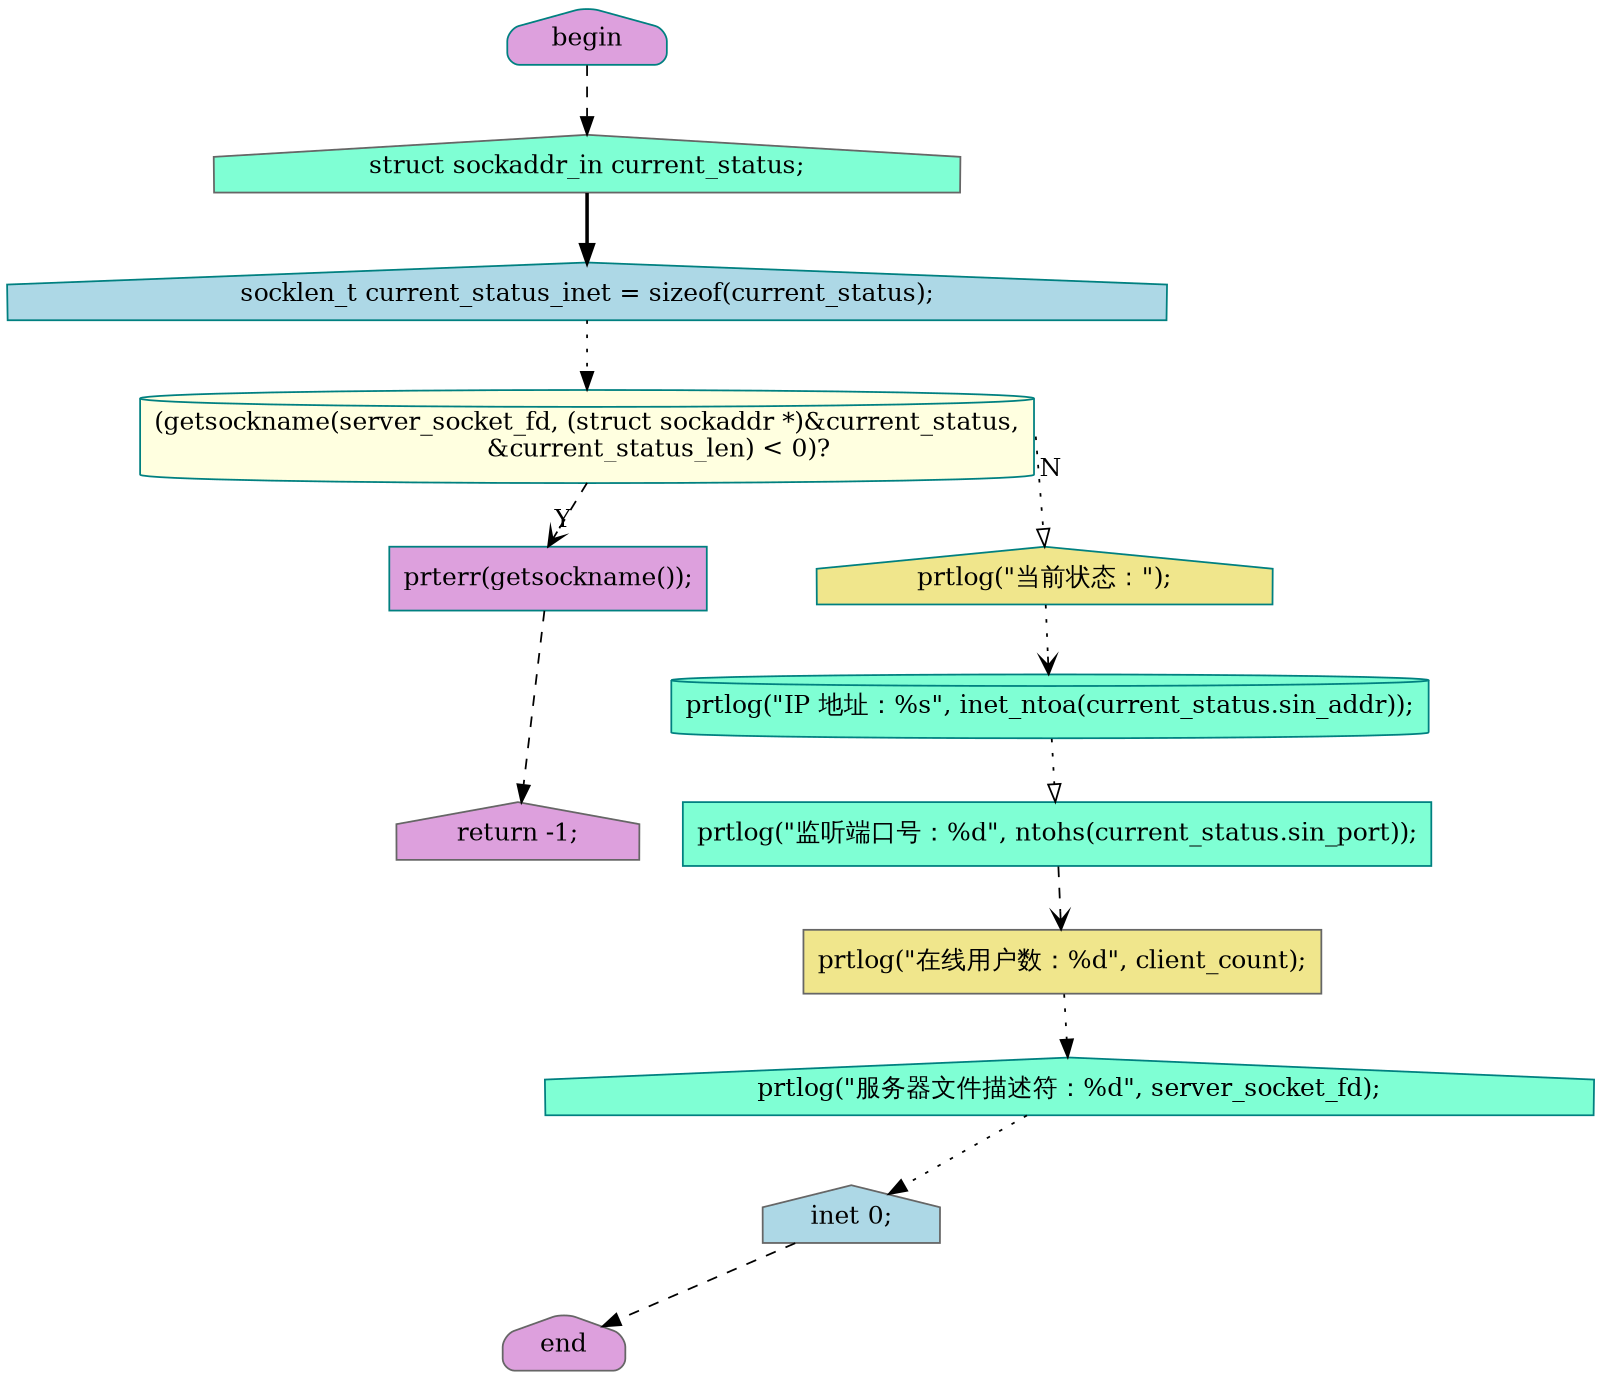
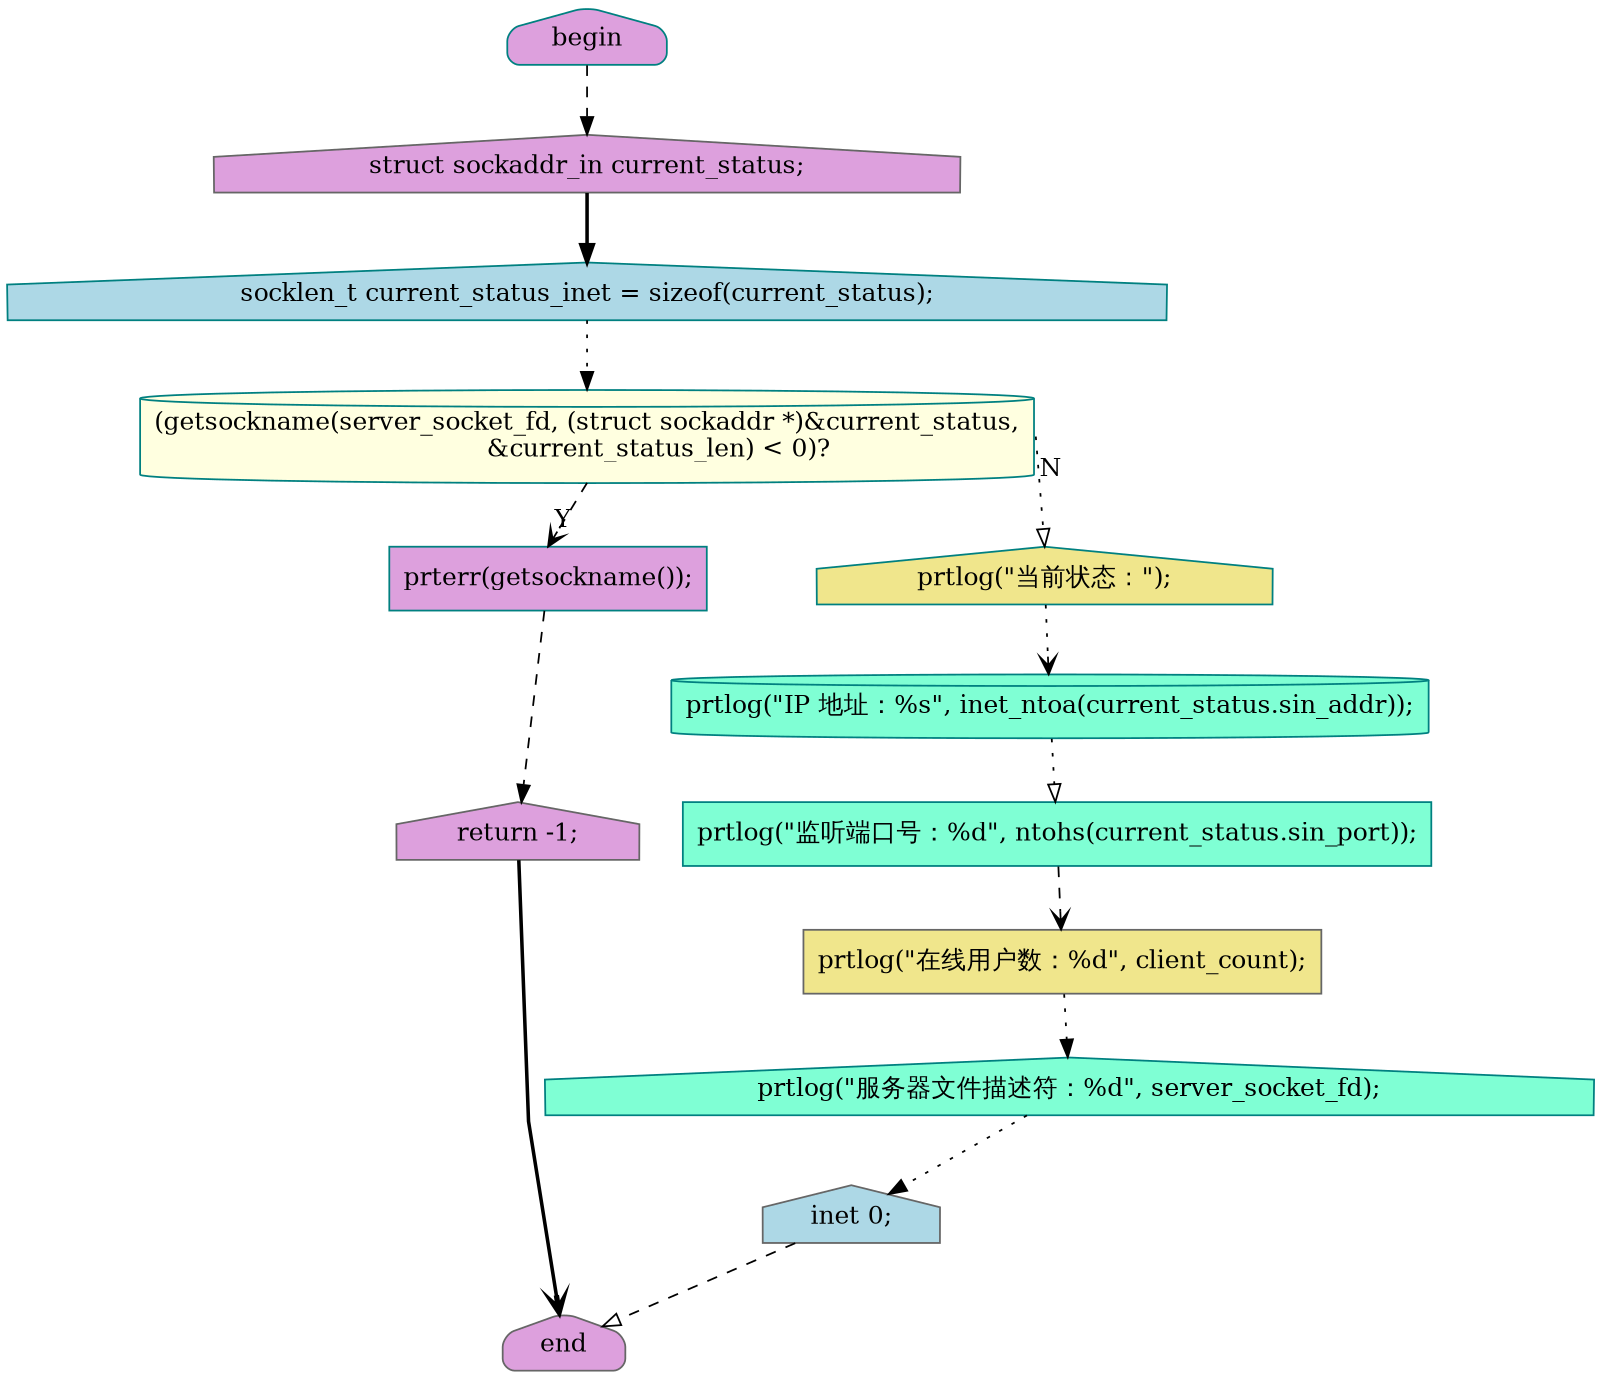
node "struct sockaddr_in current_status;": fillcolor aquamarine -> plum
edge "return -1;" -> "end": added
edge "inet 0;" -> "end": arrowhead normal -> onormal
